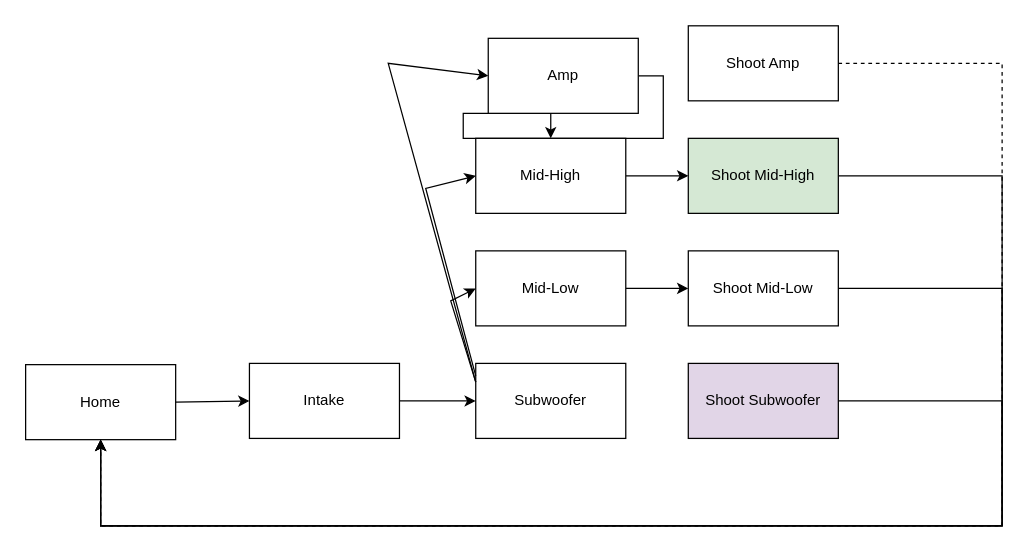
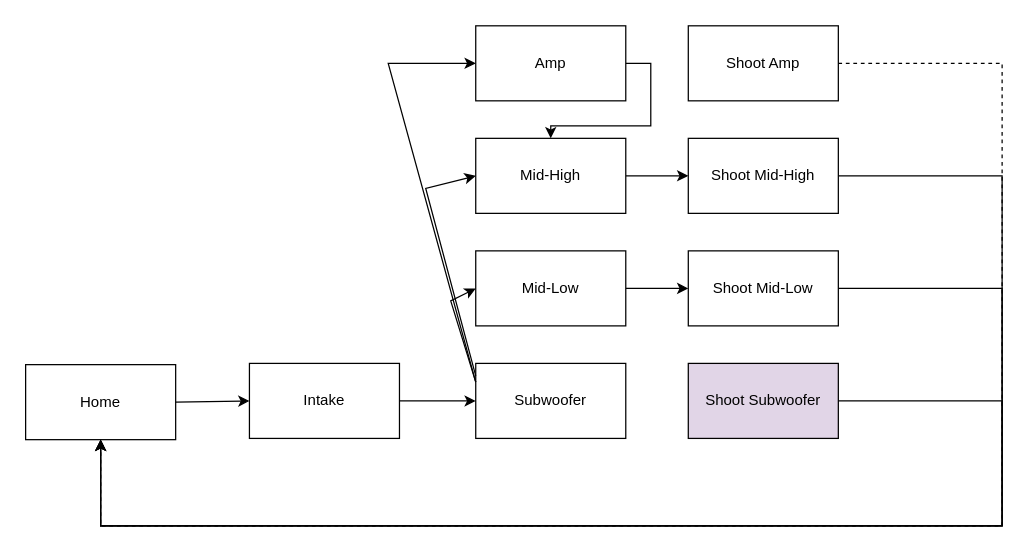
node "Amp": moved (563, 76) -> (551, 63)
node "Shoot Mid-High": fillcolor #d5e8d4 -> #ffffff
